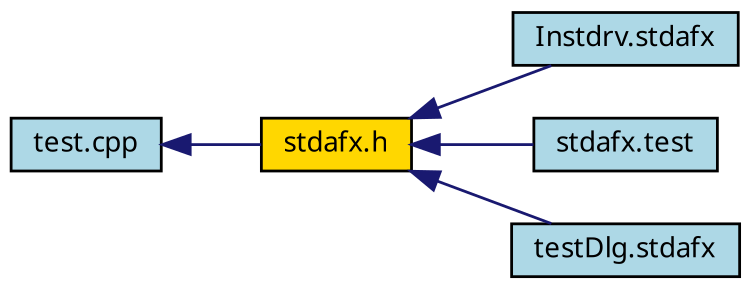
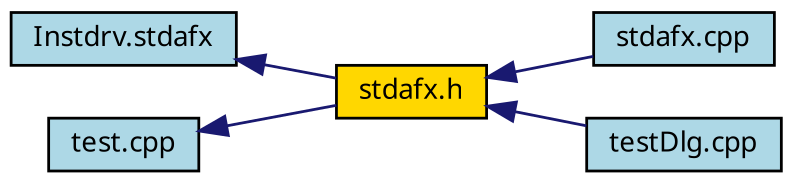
edge "Instdrv.stdafx" -> "stdafx.h": reversed
node "stdafx.test": label "stdafx.test" -> "stdafx.cpp"
node "testDlg.stdafx": label "testDlg.stdafx" -> "testDlg.cpp"
